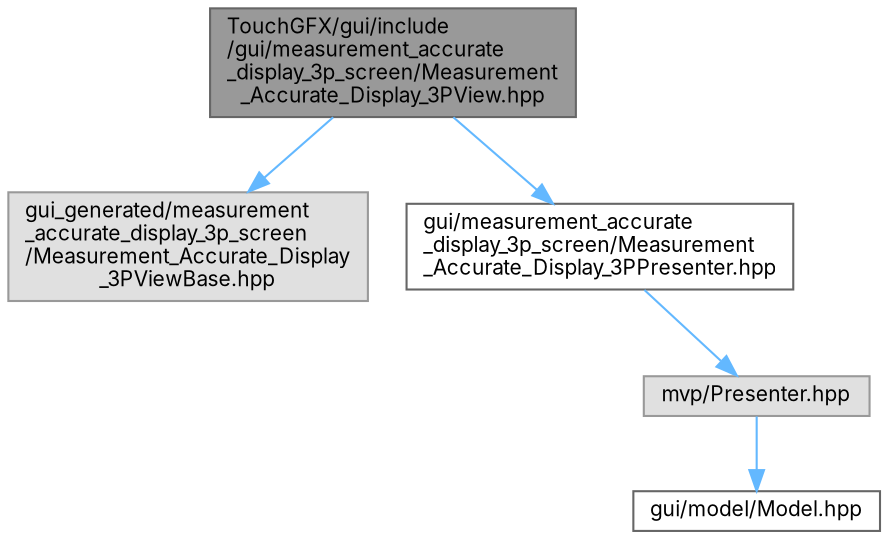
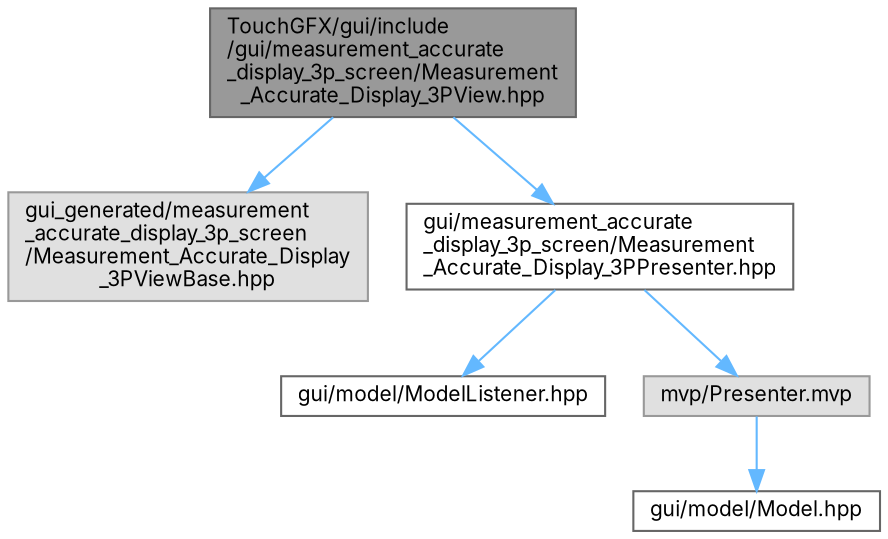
node "gui/model/ModelListener.hpp": added
node "mvp/Presenter.hpp": label "mvp/Presenter.hpp" -> "mvp/Presenter.mvp"
